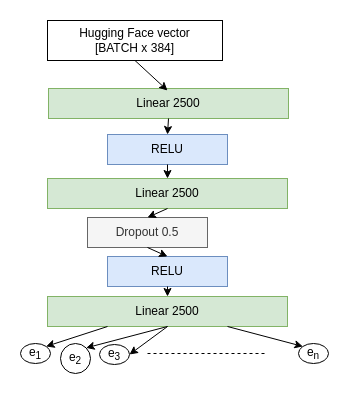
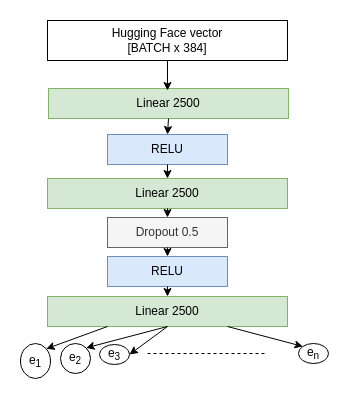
node "Hugging Face vector [BATCH x 384]": size 175x40 -> 240x40
node "Dropout 0.5": moved (148, 233) -> (168, 233)
node "e1": size 30x20 -> 30x35
